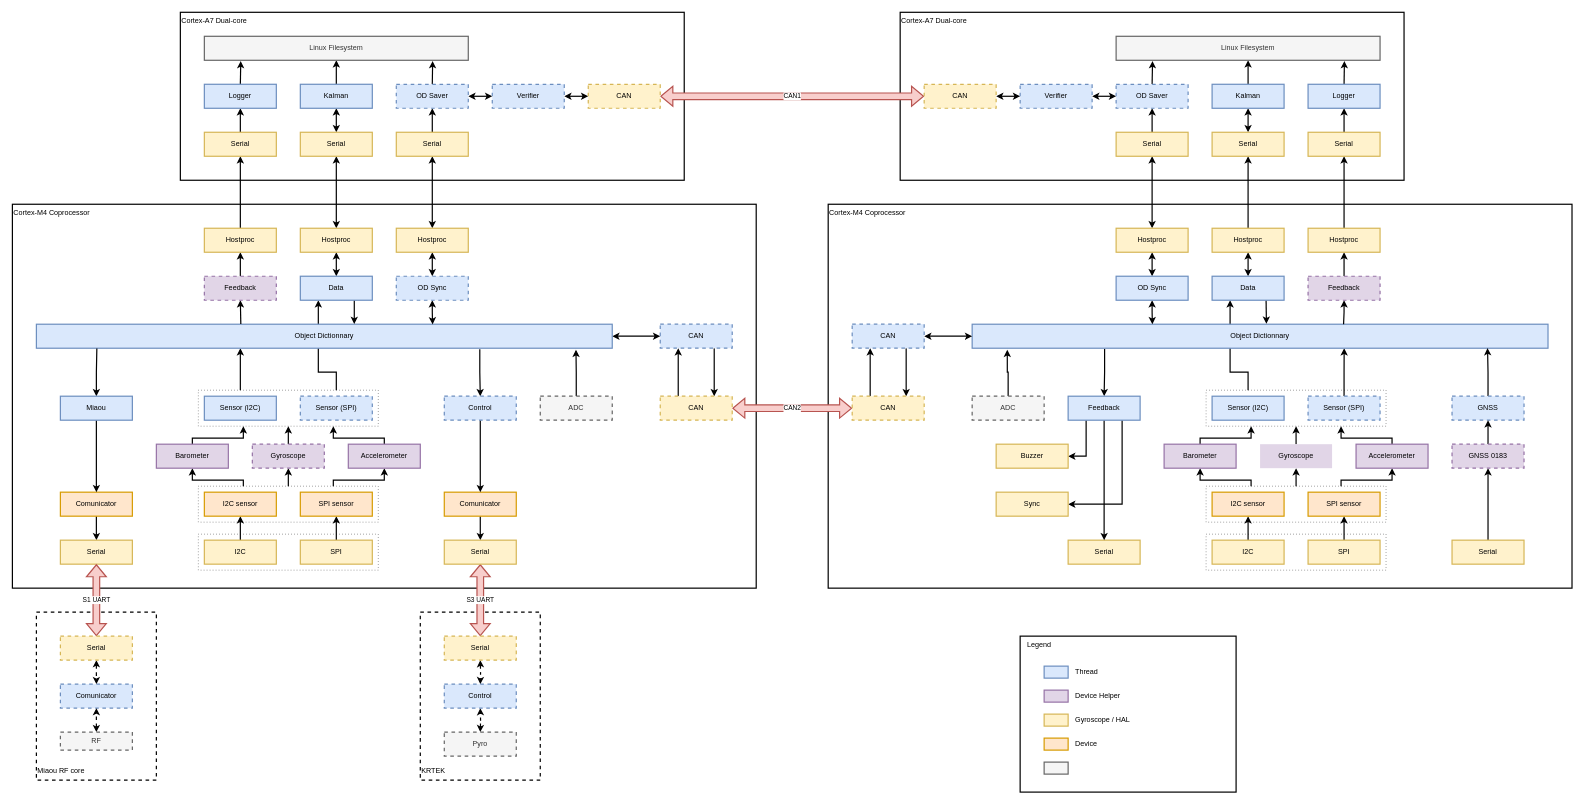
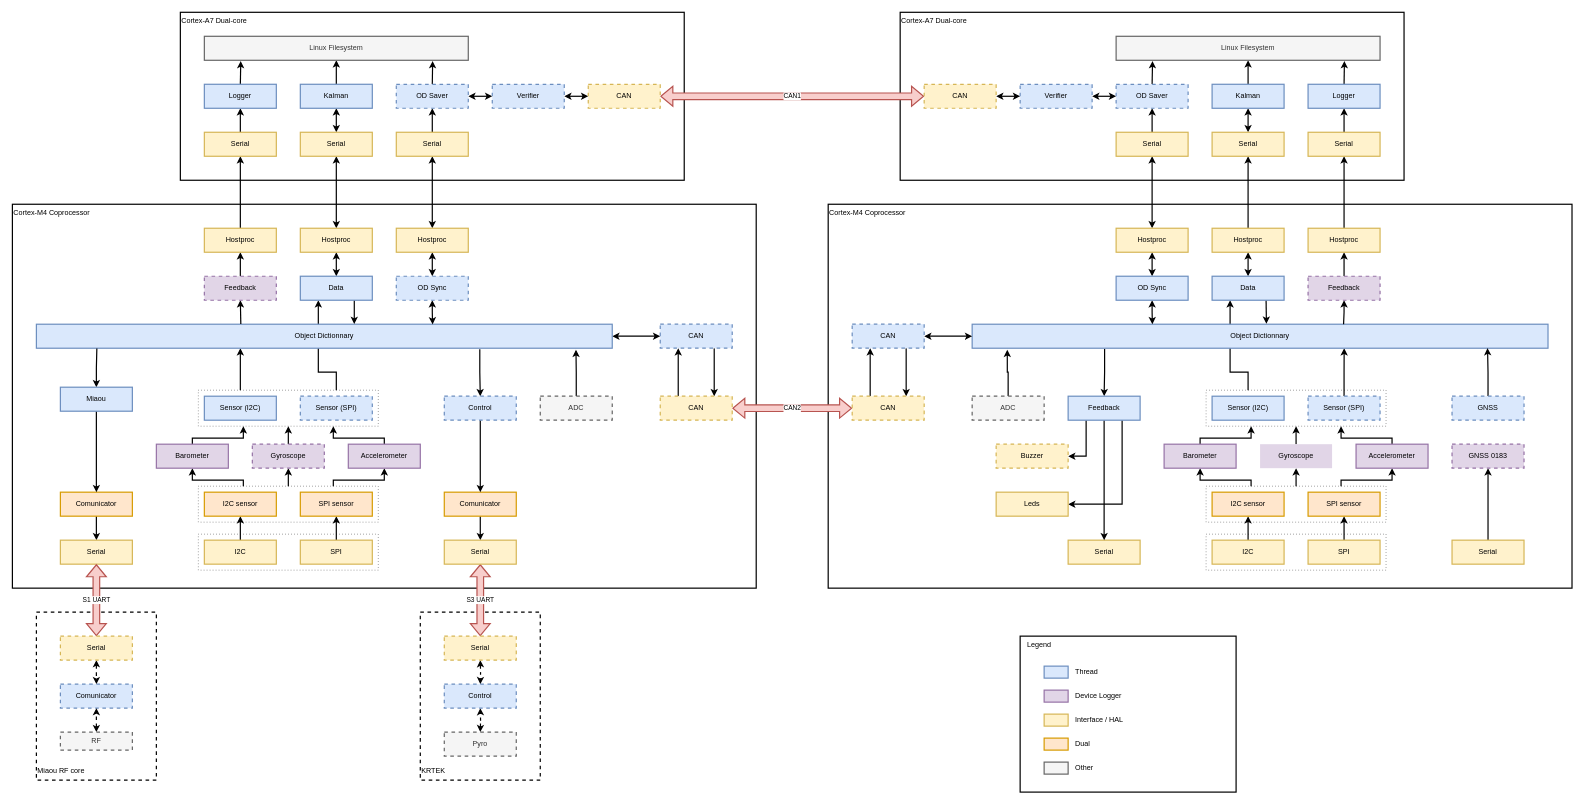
node "Miaou": moved (96, 408) -> (96, 399)
edge "GNSS 0183" -> "GNSS": removed
node "Buzzer": style solid -> dashed
node "Sync": label "Sync" -> "Leds"
node "Device Helper": label "Device Helper" -> "Device Logger"
node "Gyroscope / HAL": label "Gyroscope / HAL" -> "Interface / HAL"
node "Device": label "Device" -> "Dual"
node "Other": added
